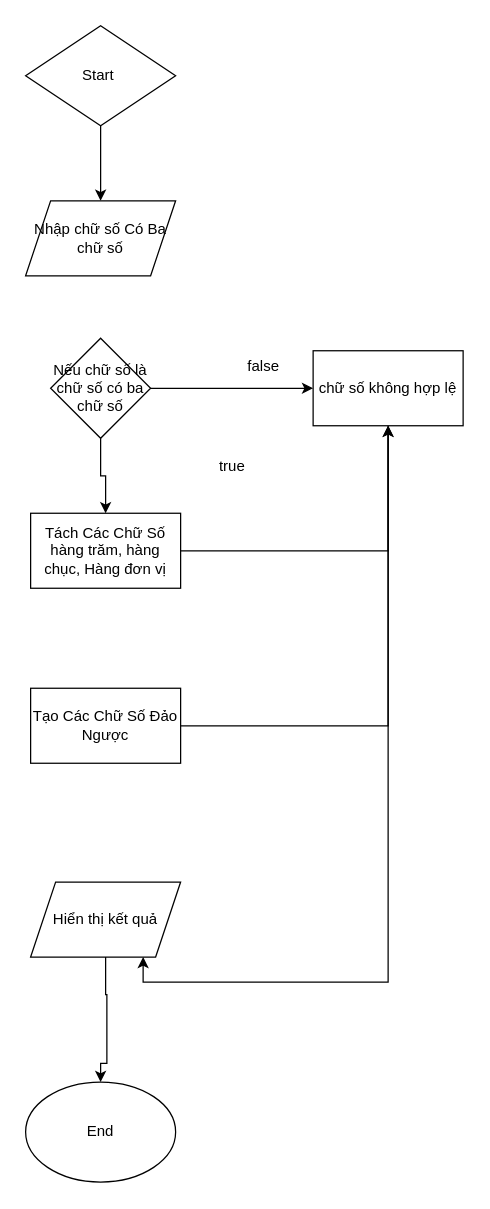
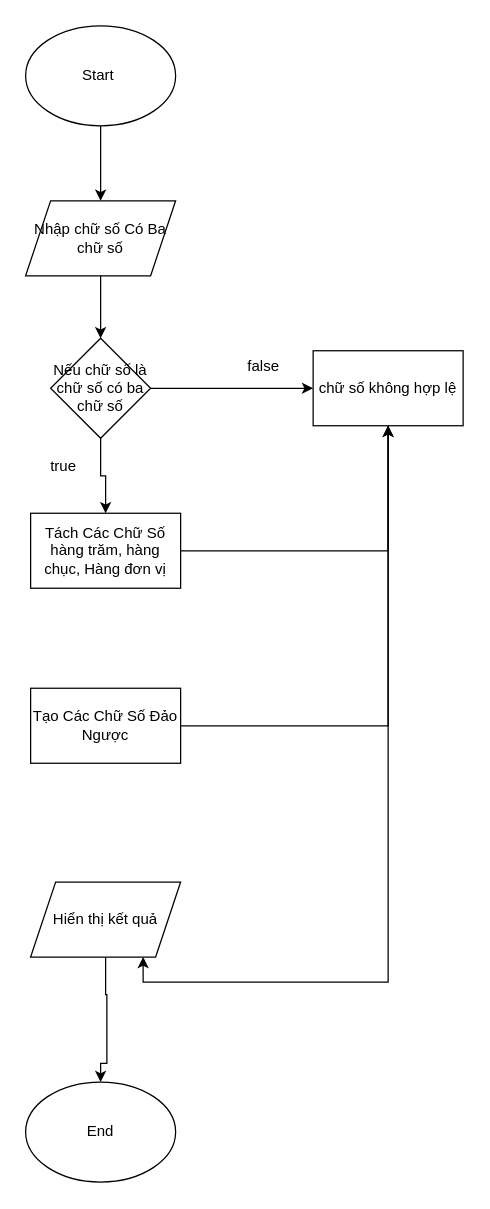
node "Start": shape diamond -> ellipse
edge "Nhập chữ số Có Ba chữ số" -> "Nếu chữ số là chữ số có ba chữ số": added
node "true": moved (232, 467) -> (63, 467)
